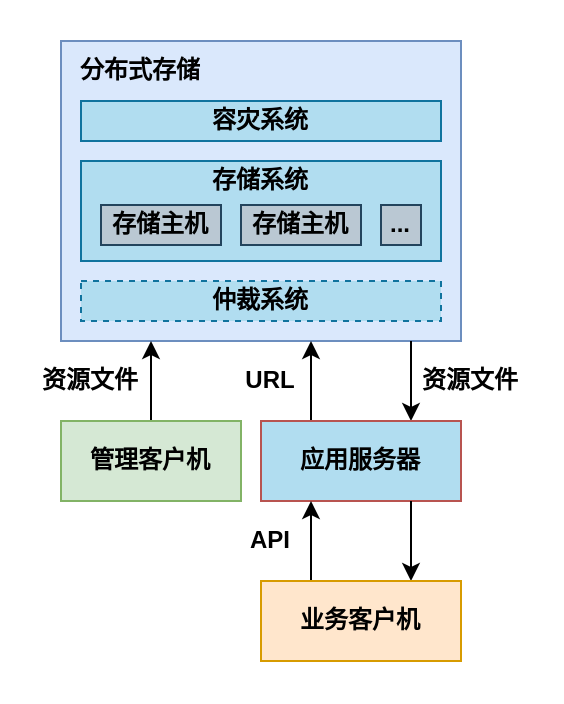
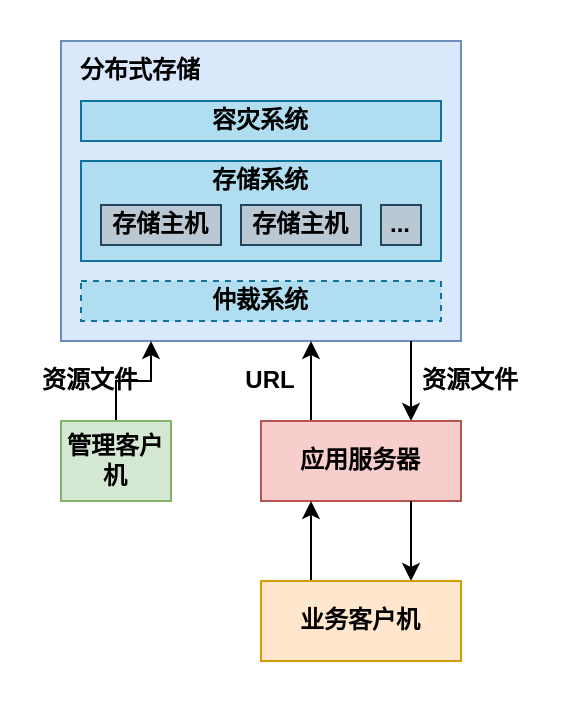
node "管理客户机": size 180x80 -> 110x80
node "应用服务器": fillcolor #b1ddf0 -> #f8cecc
node "API": removed
